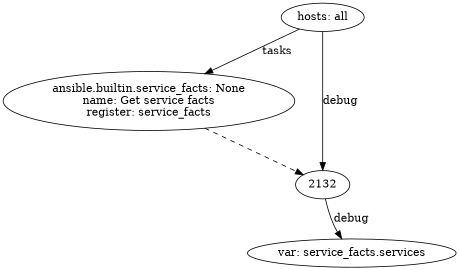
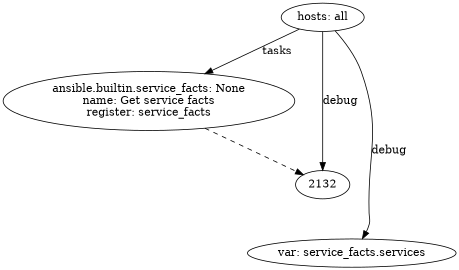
edge "2132" -> "var: service_facts.services": now "hosts: all" -> "var: service_facts.services"
